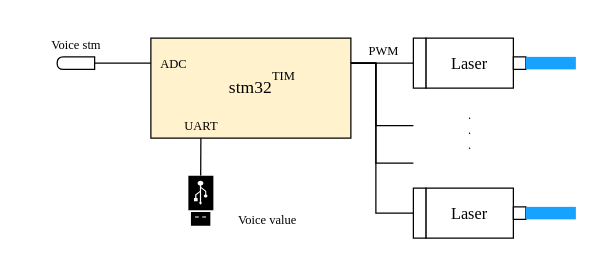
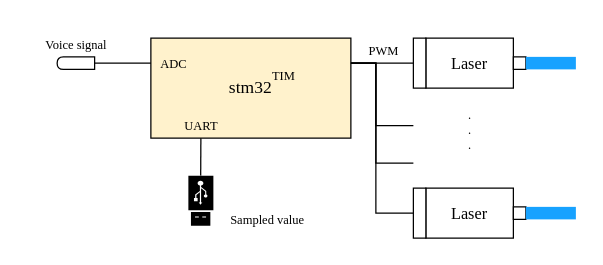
node "Voice stm": label "Voice stm" -> "Voice signal"
node "Voice value": label "Voice value" -> "Sampled value"
